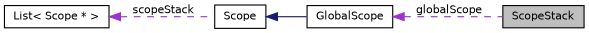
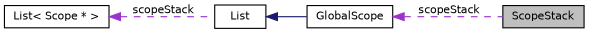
edge "ScopeStack" -> "GlobalScope": label " globalScope" -> " scopeStack"
node "Scope": label "Scope" -> "List"
